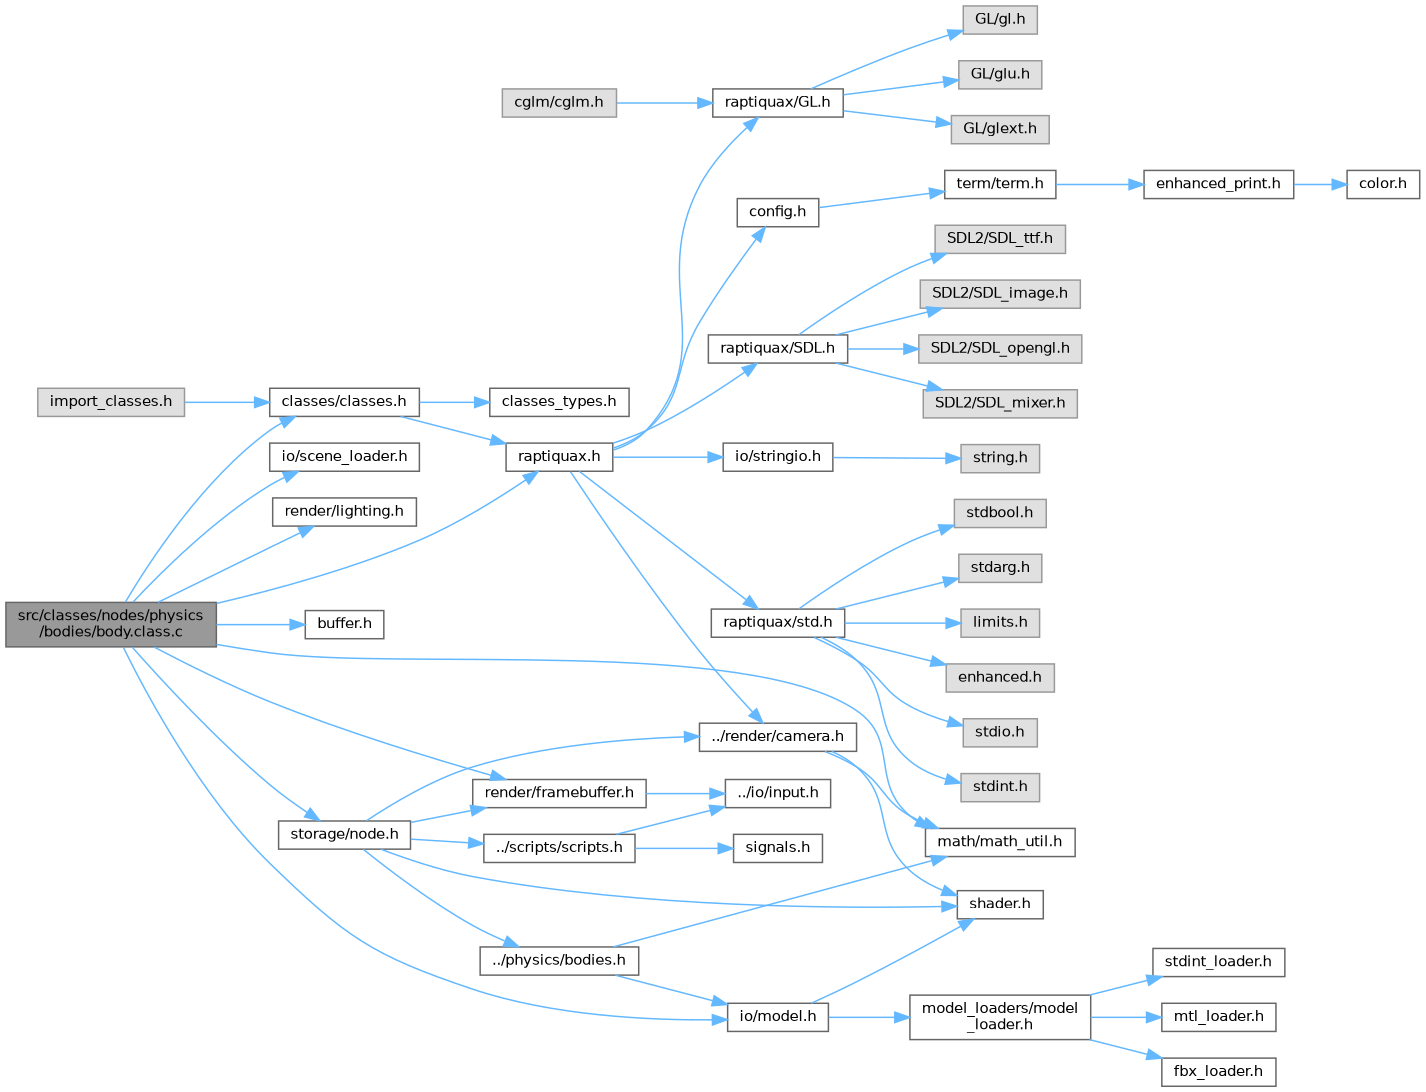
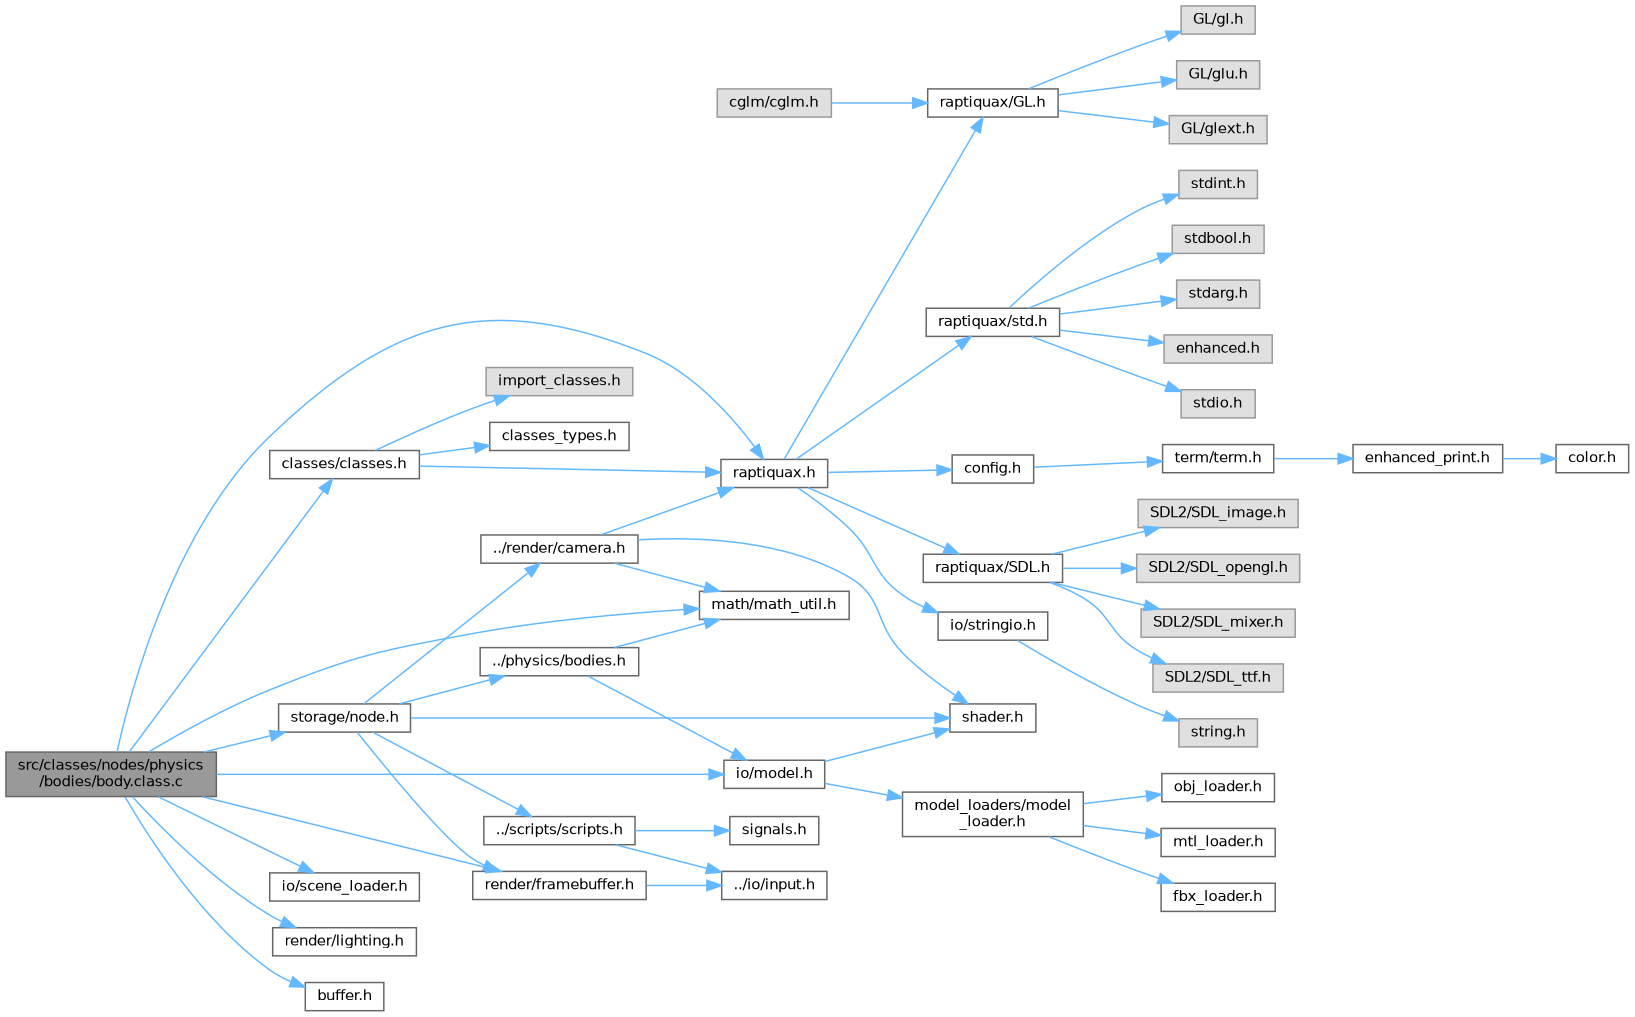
edge "import_classes.h" -> "classes/classes.h": reversed
edge "raptiquax.h" -> "../render/camera.h": reversed
node "limits.h": removed
node "stdint_loader.h": label "stdint_loader.h" -> "obj_loader.h"
